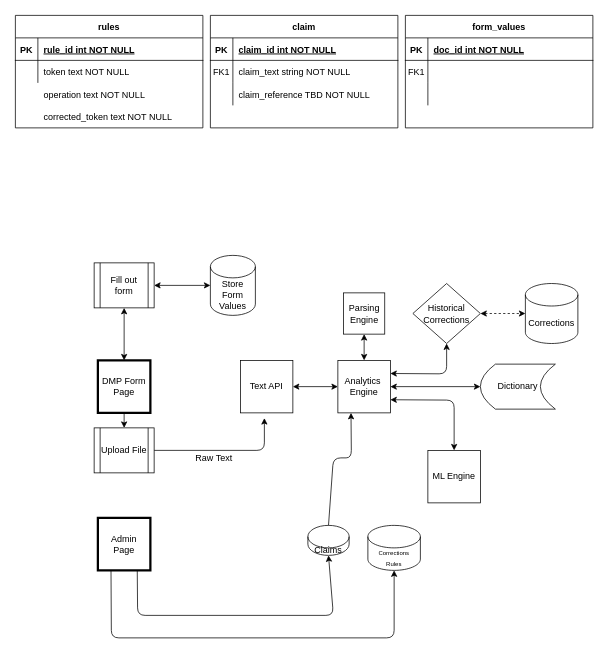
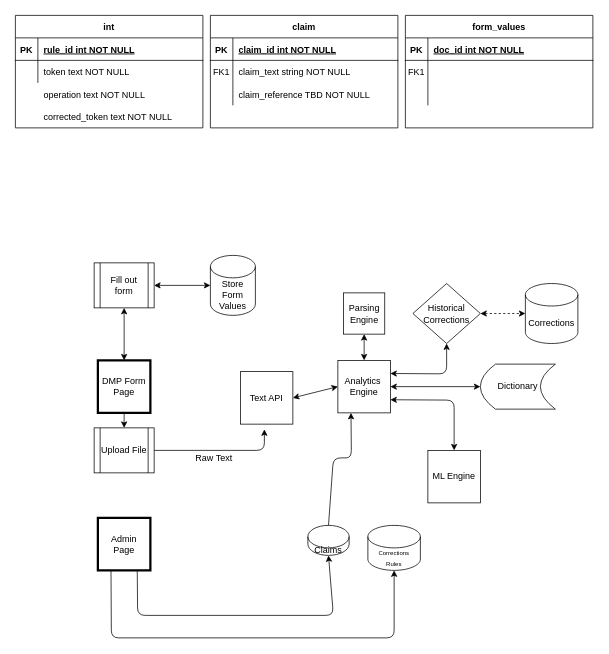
node "rules": label "rules" -> "int"
node "Text API": moved (267, 387) -> (267, 398)
